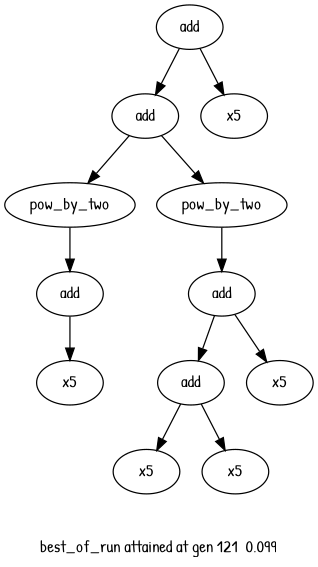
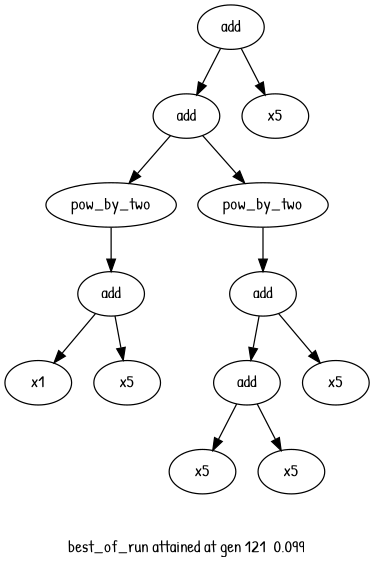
node "x1": added
